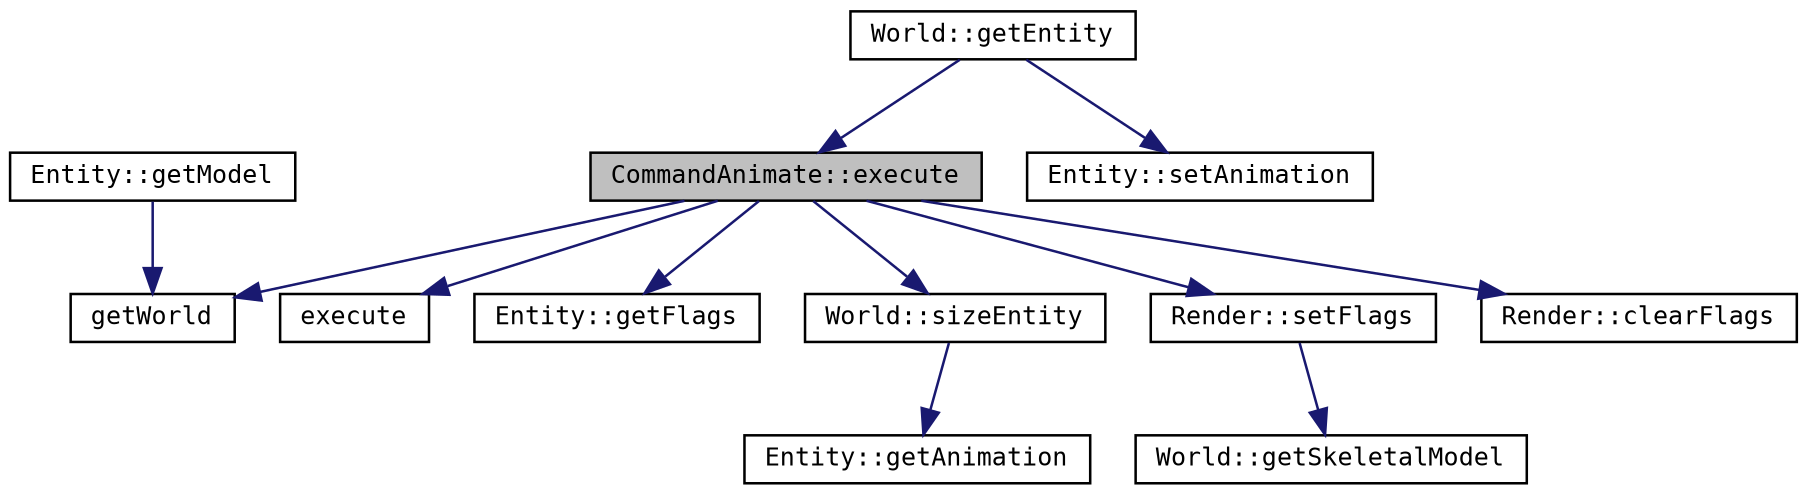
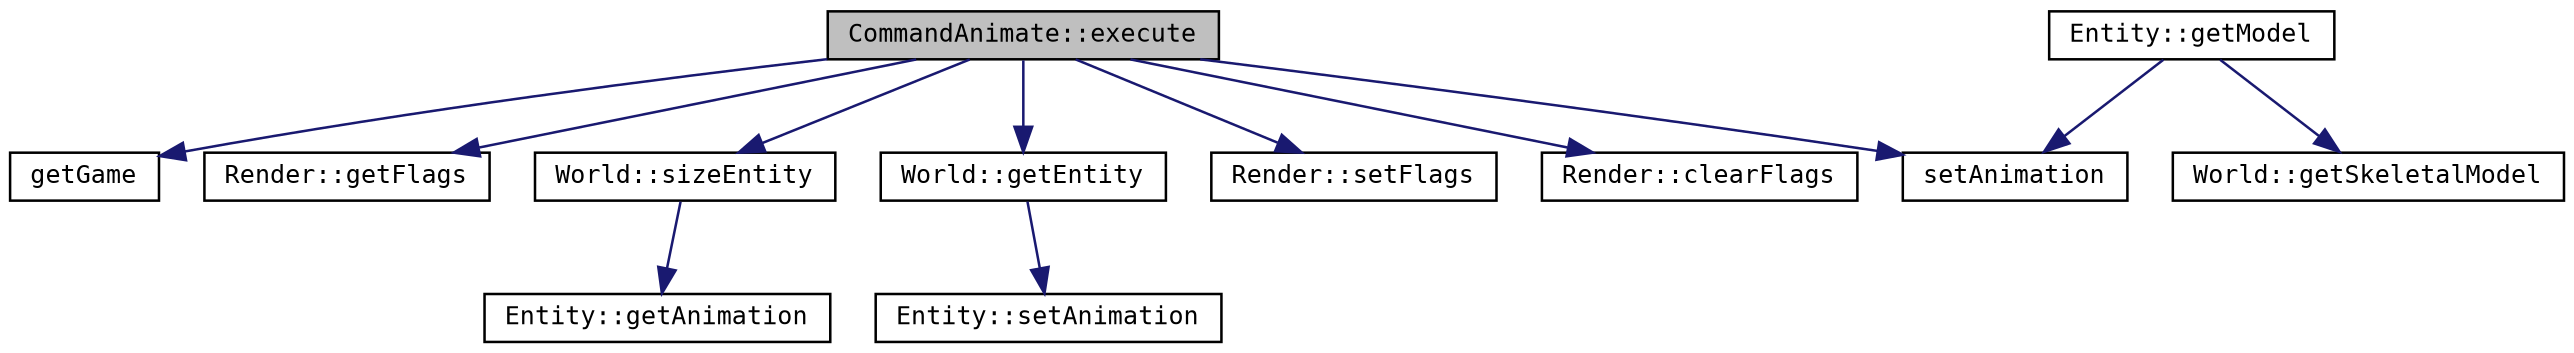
edge "World::getEntity" -> "CommandAnimate::execute": reversed
node "getWorld": label "getWorld" -> "setAnimation"
node "execute": label "execute" -> "getGame"
node "Entity::getFlags": label "Entity::getFlags" -> "Render::getFlags"
edge "Render::setFlags" -> "World::getSkeletalModel": now "Entity::getModel" -> "World::getSkeletalModel"
